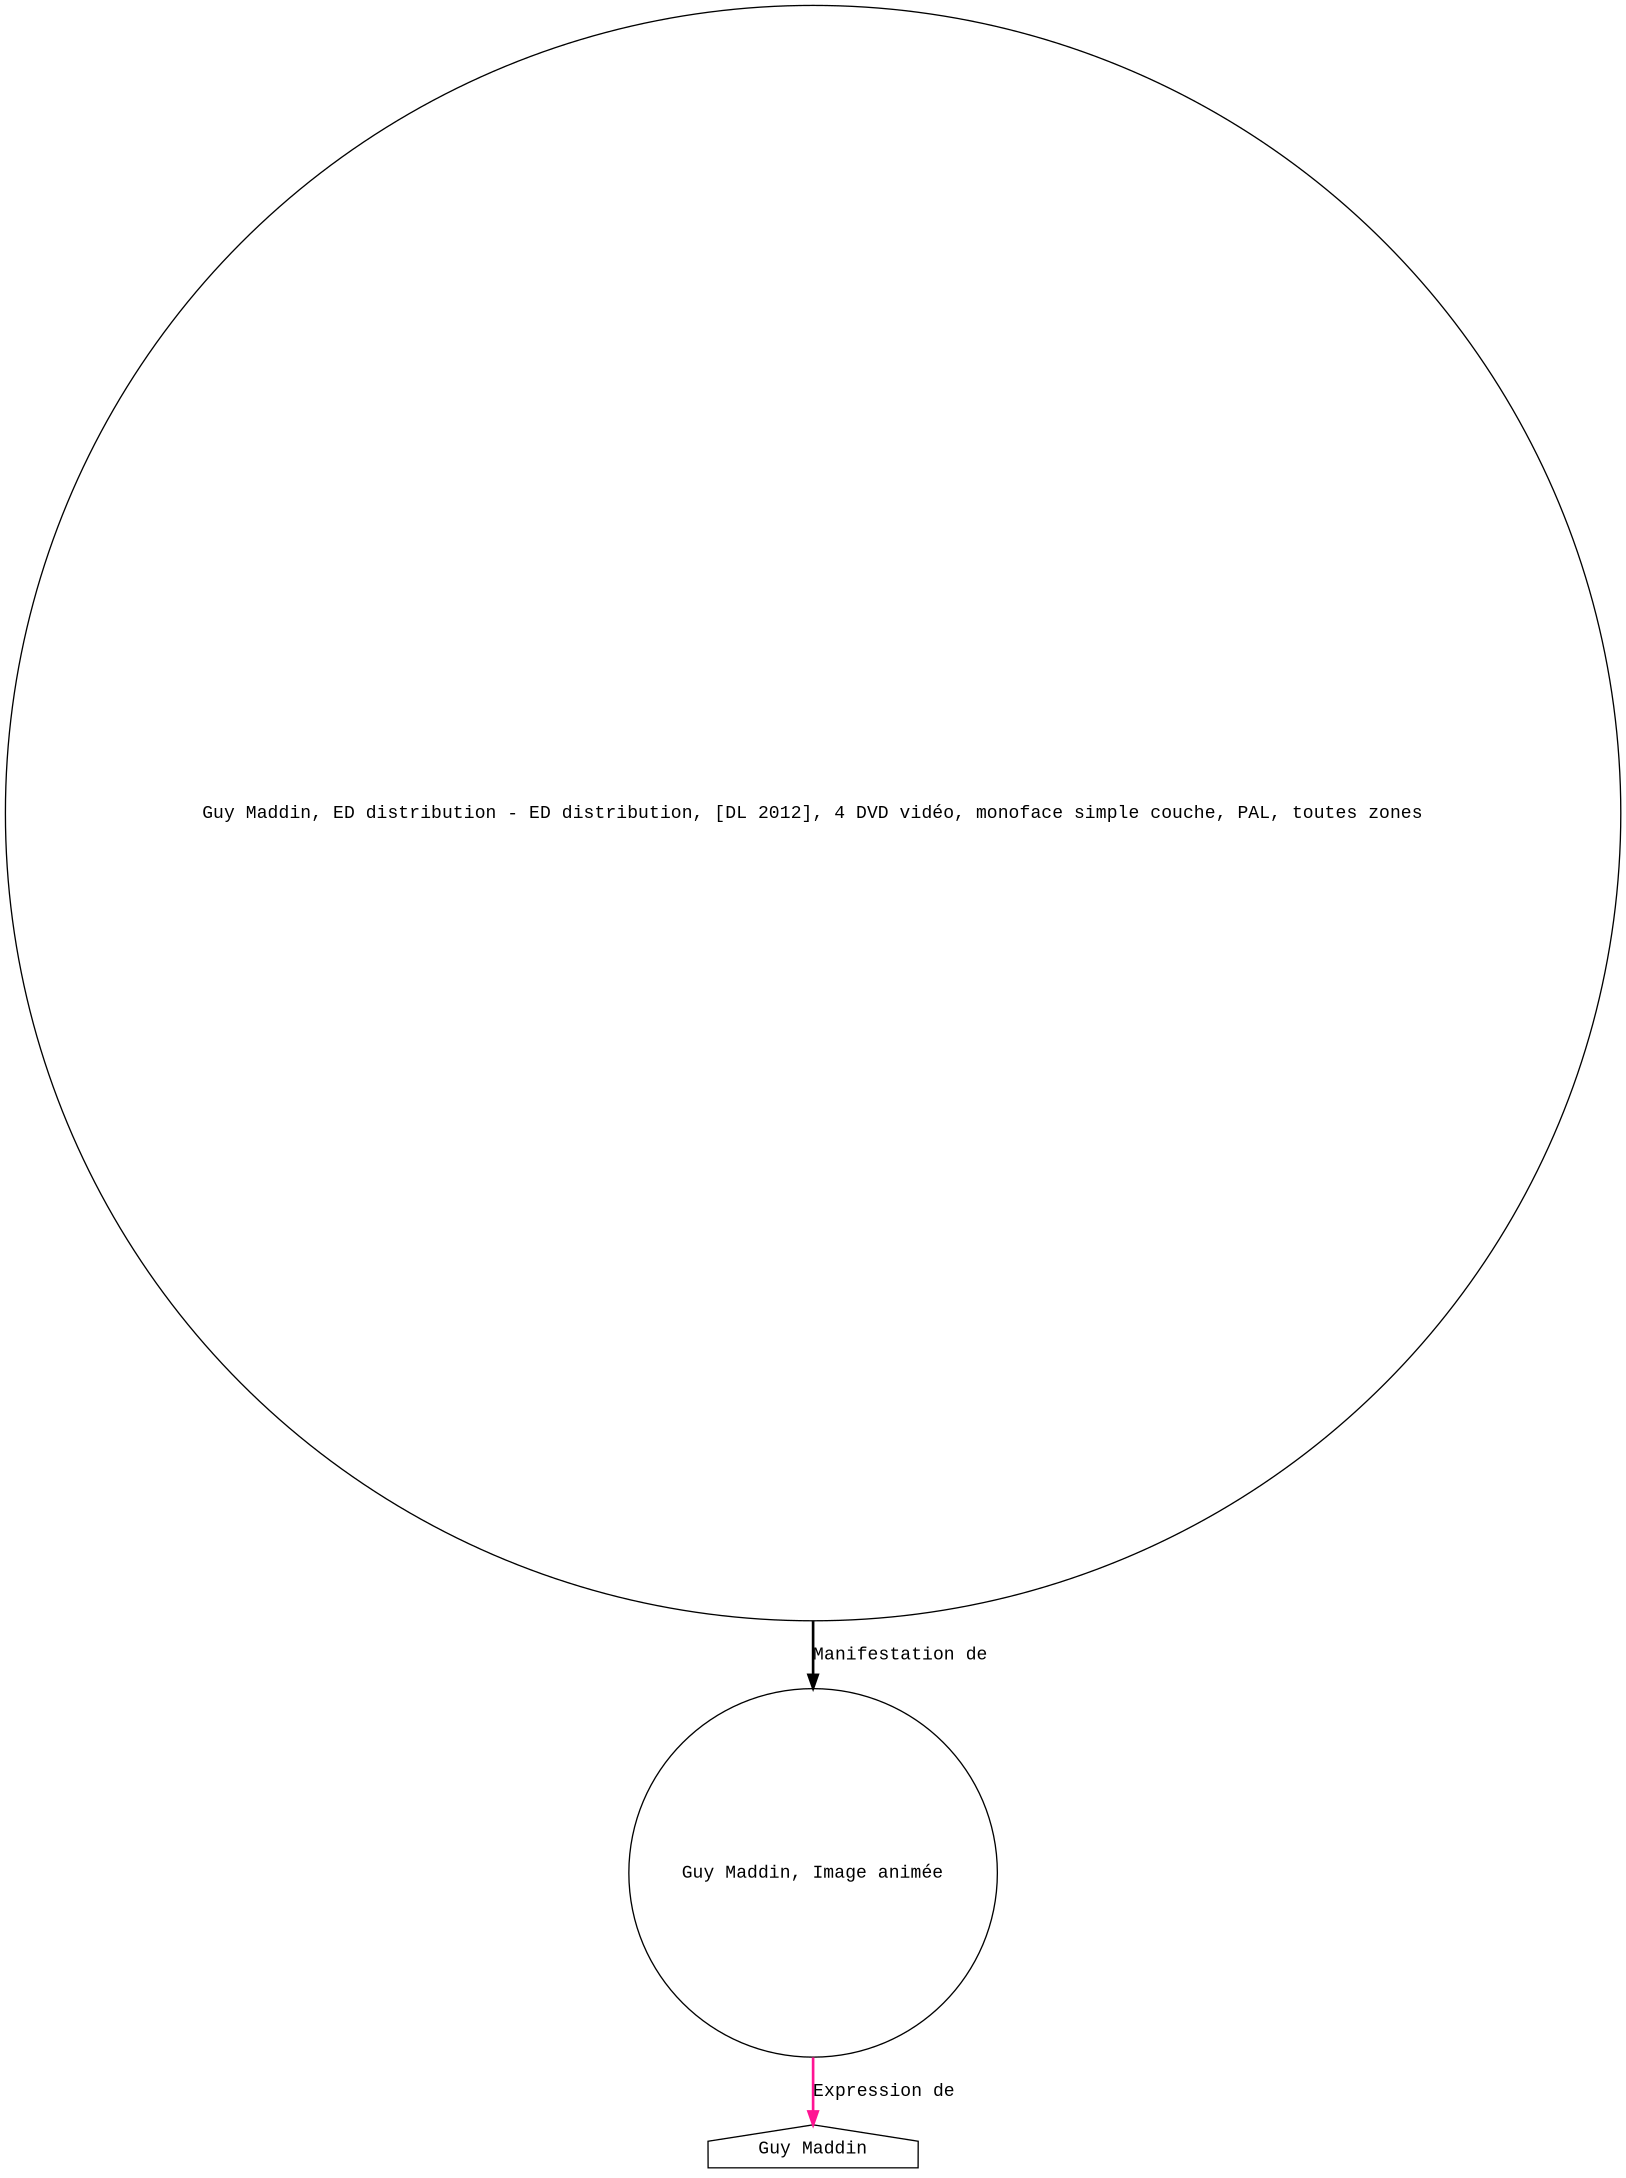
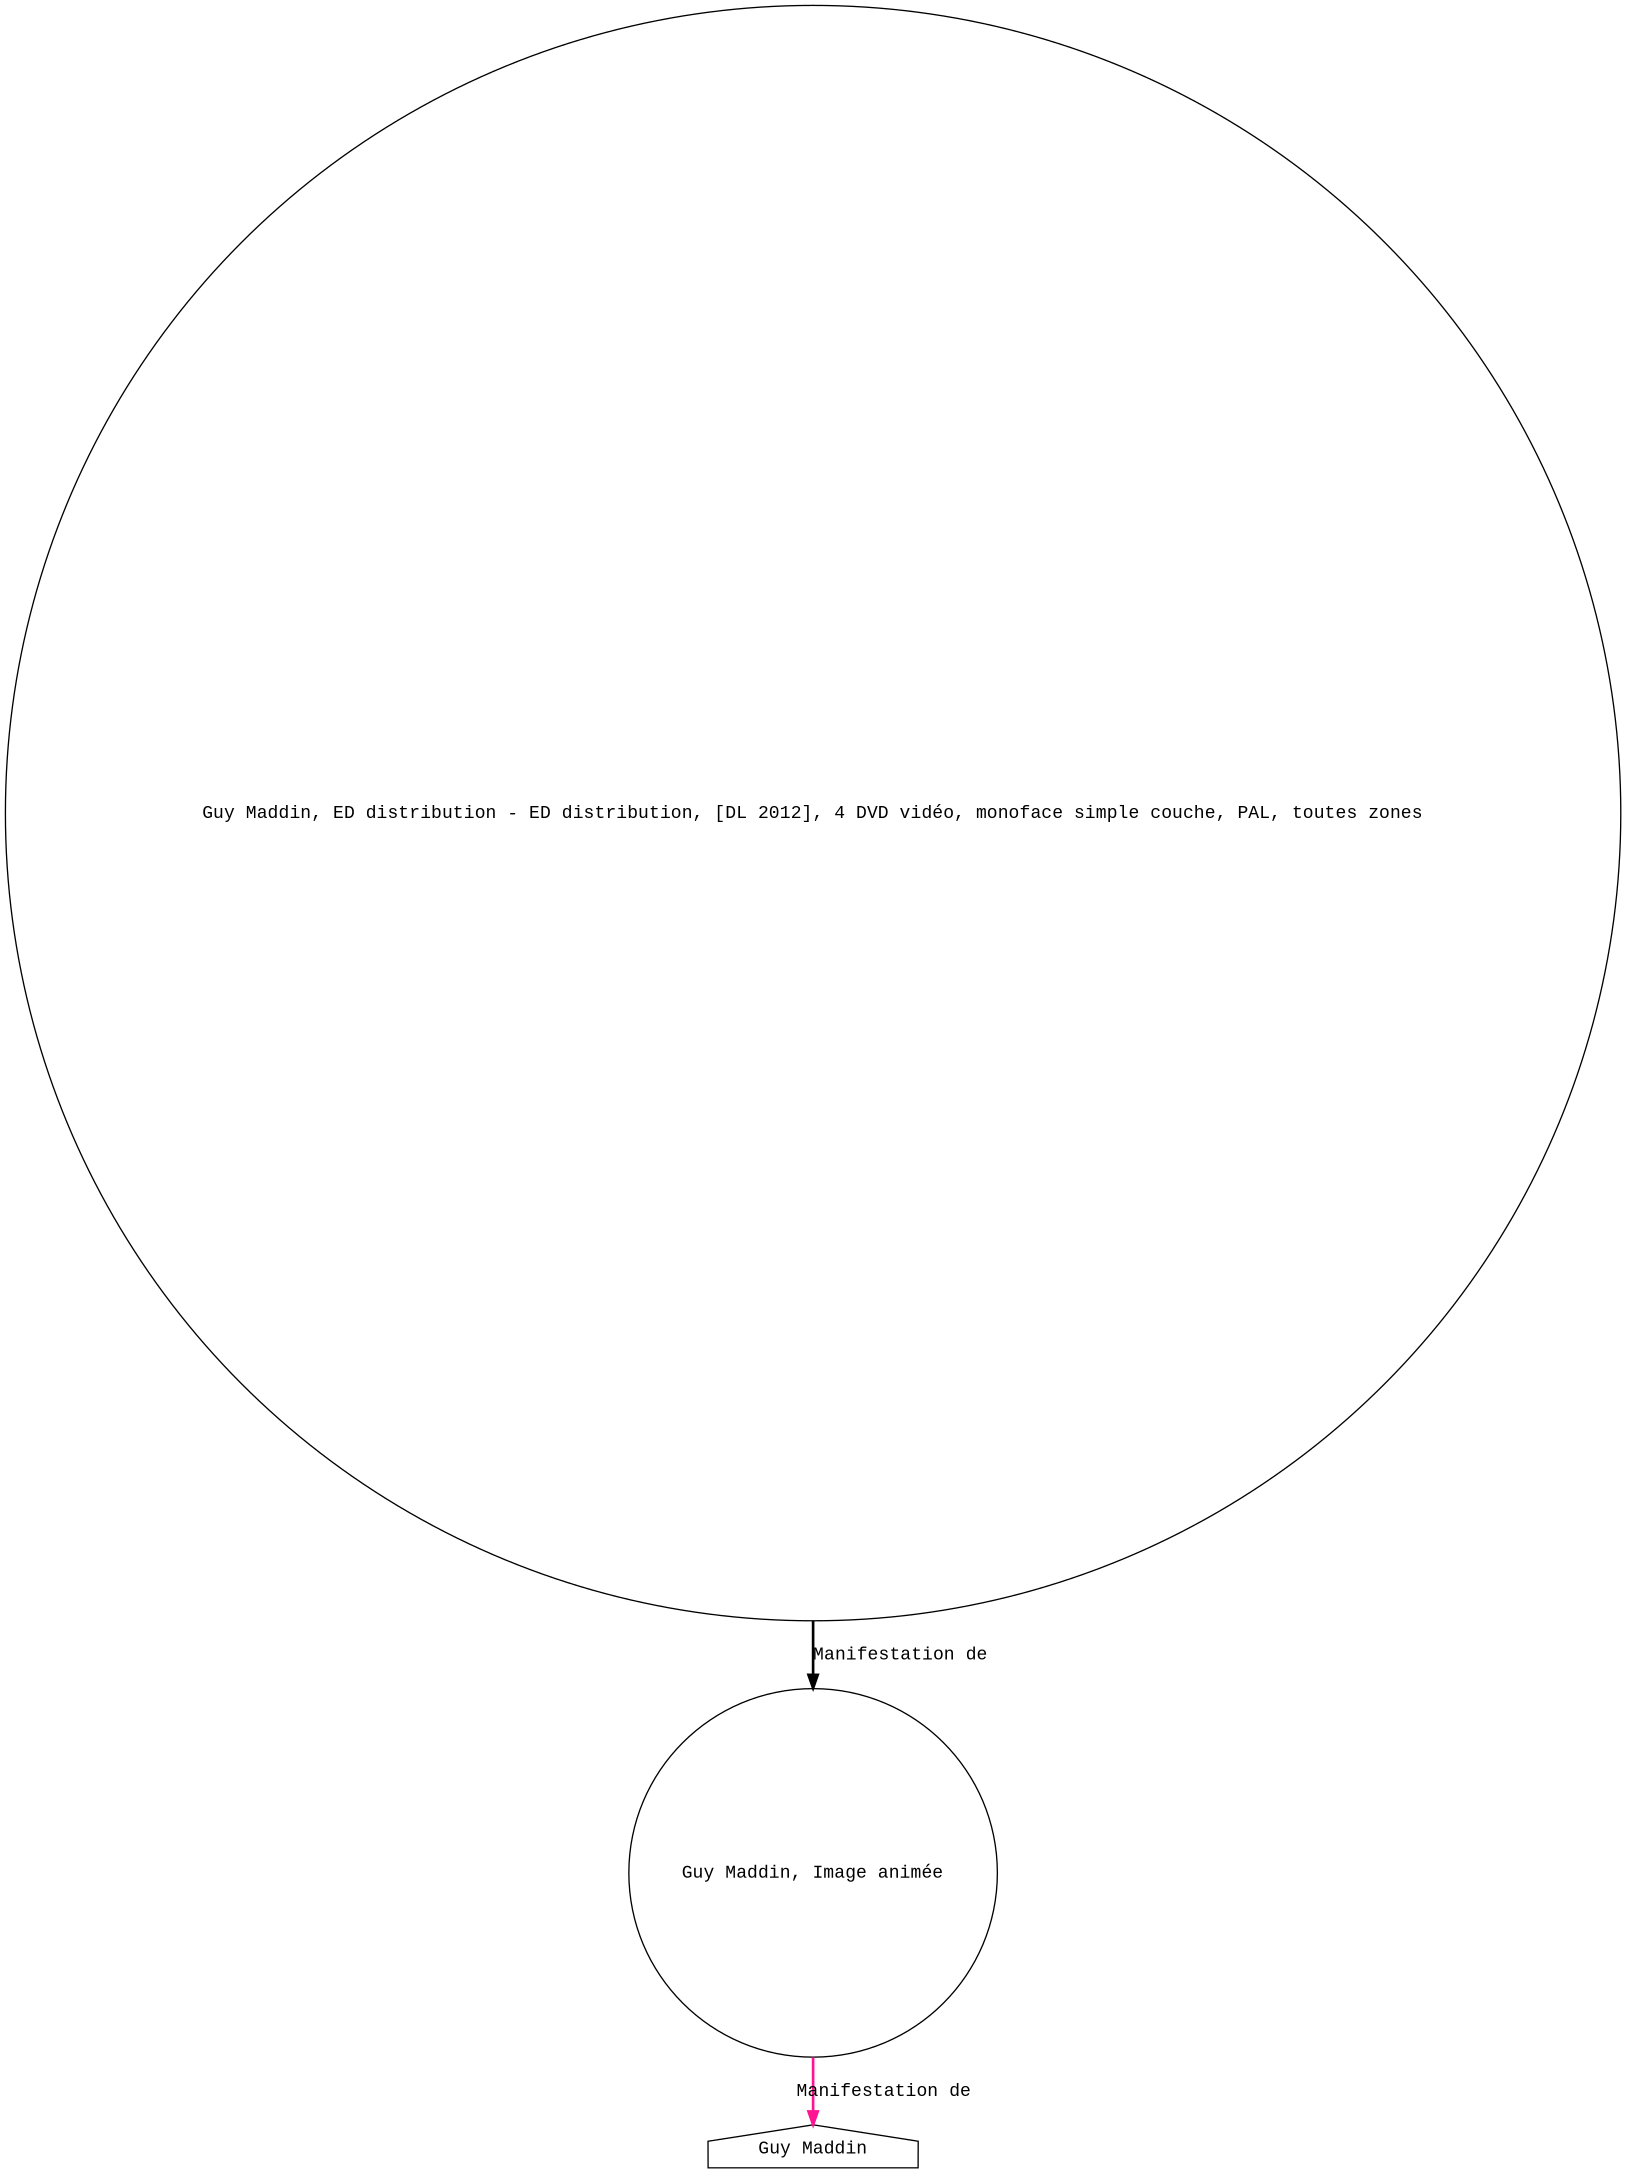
edge "Guy Maddin, Image animée" -> "Guy Maddin": label "Expression de" -> "Manifestation de"
